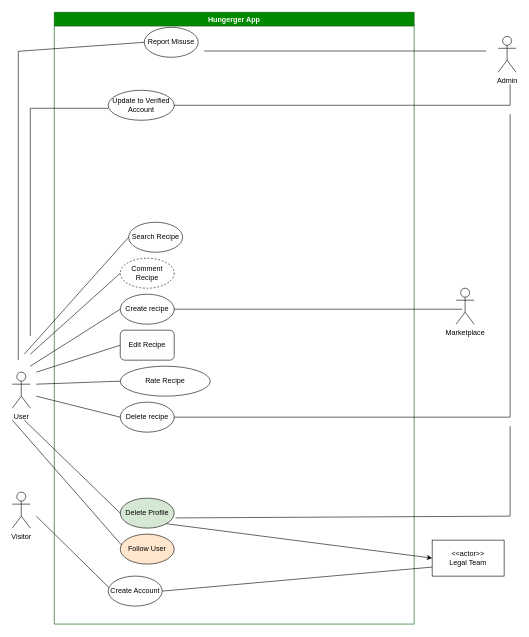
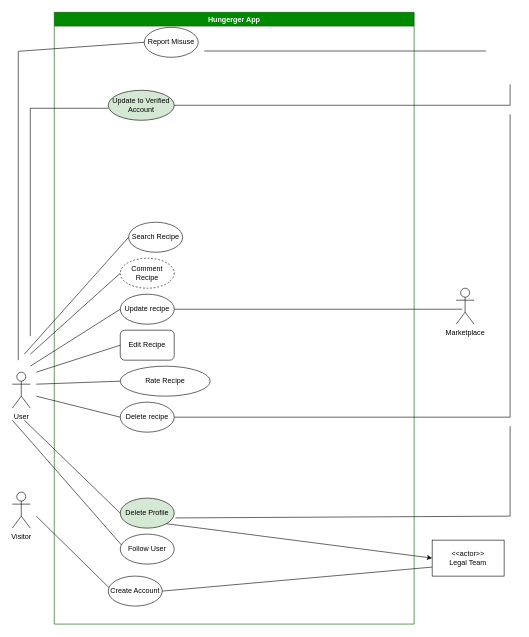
node "Admin": removed
node "Update to Verified Account": fillcolor #ffffff -> #d5e8d4
node "Create recipe": label "Create recipe" -> "Update recipe"
node "Follow User": fillcolor #ffe6cc -> #ffffff
